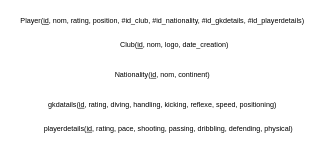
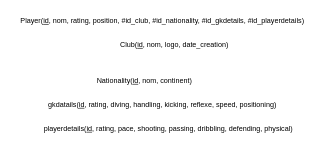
node "Nationality(id, nom, continent)": moved (162, 75) -> (144, 81)
